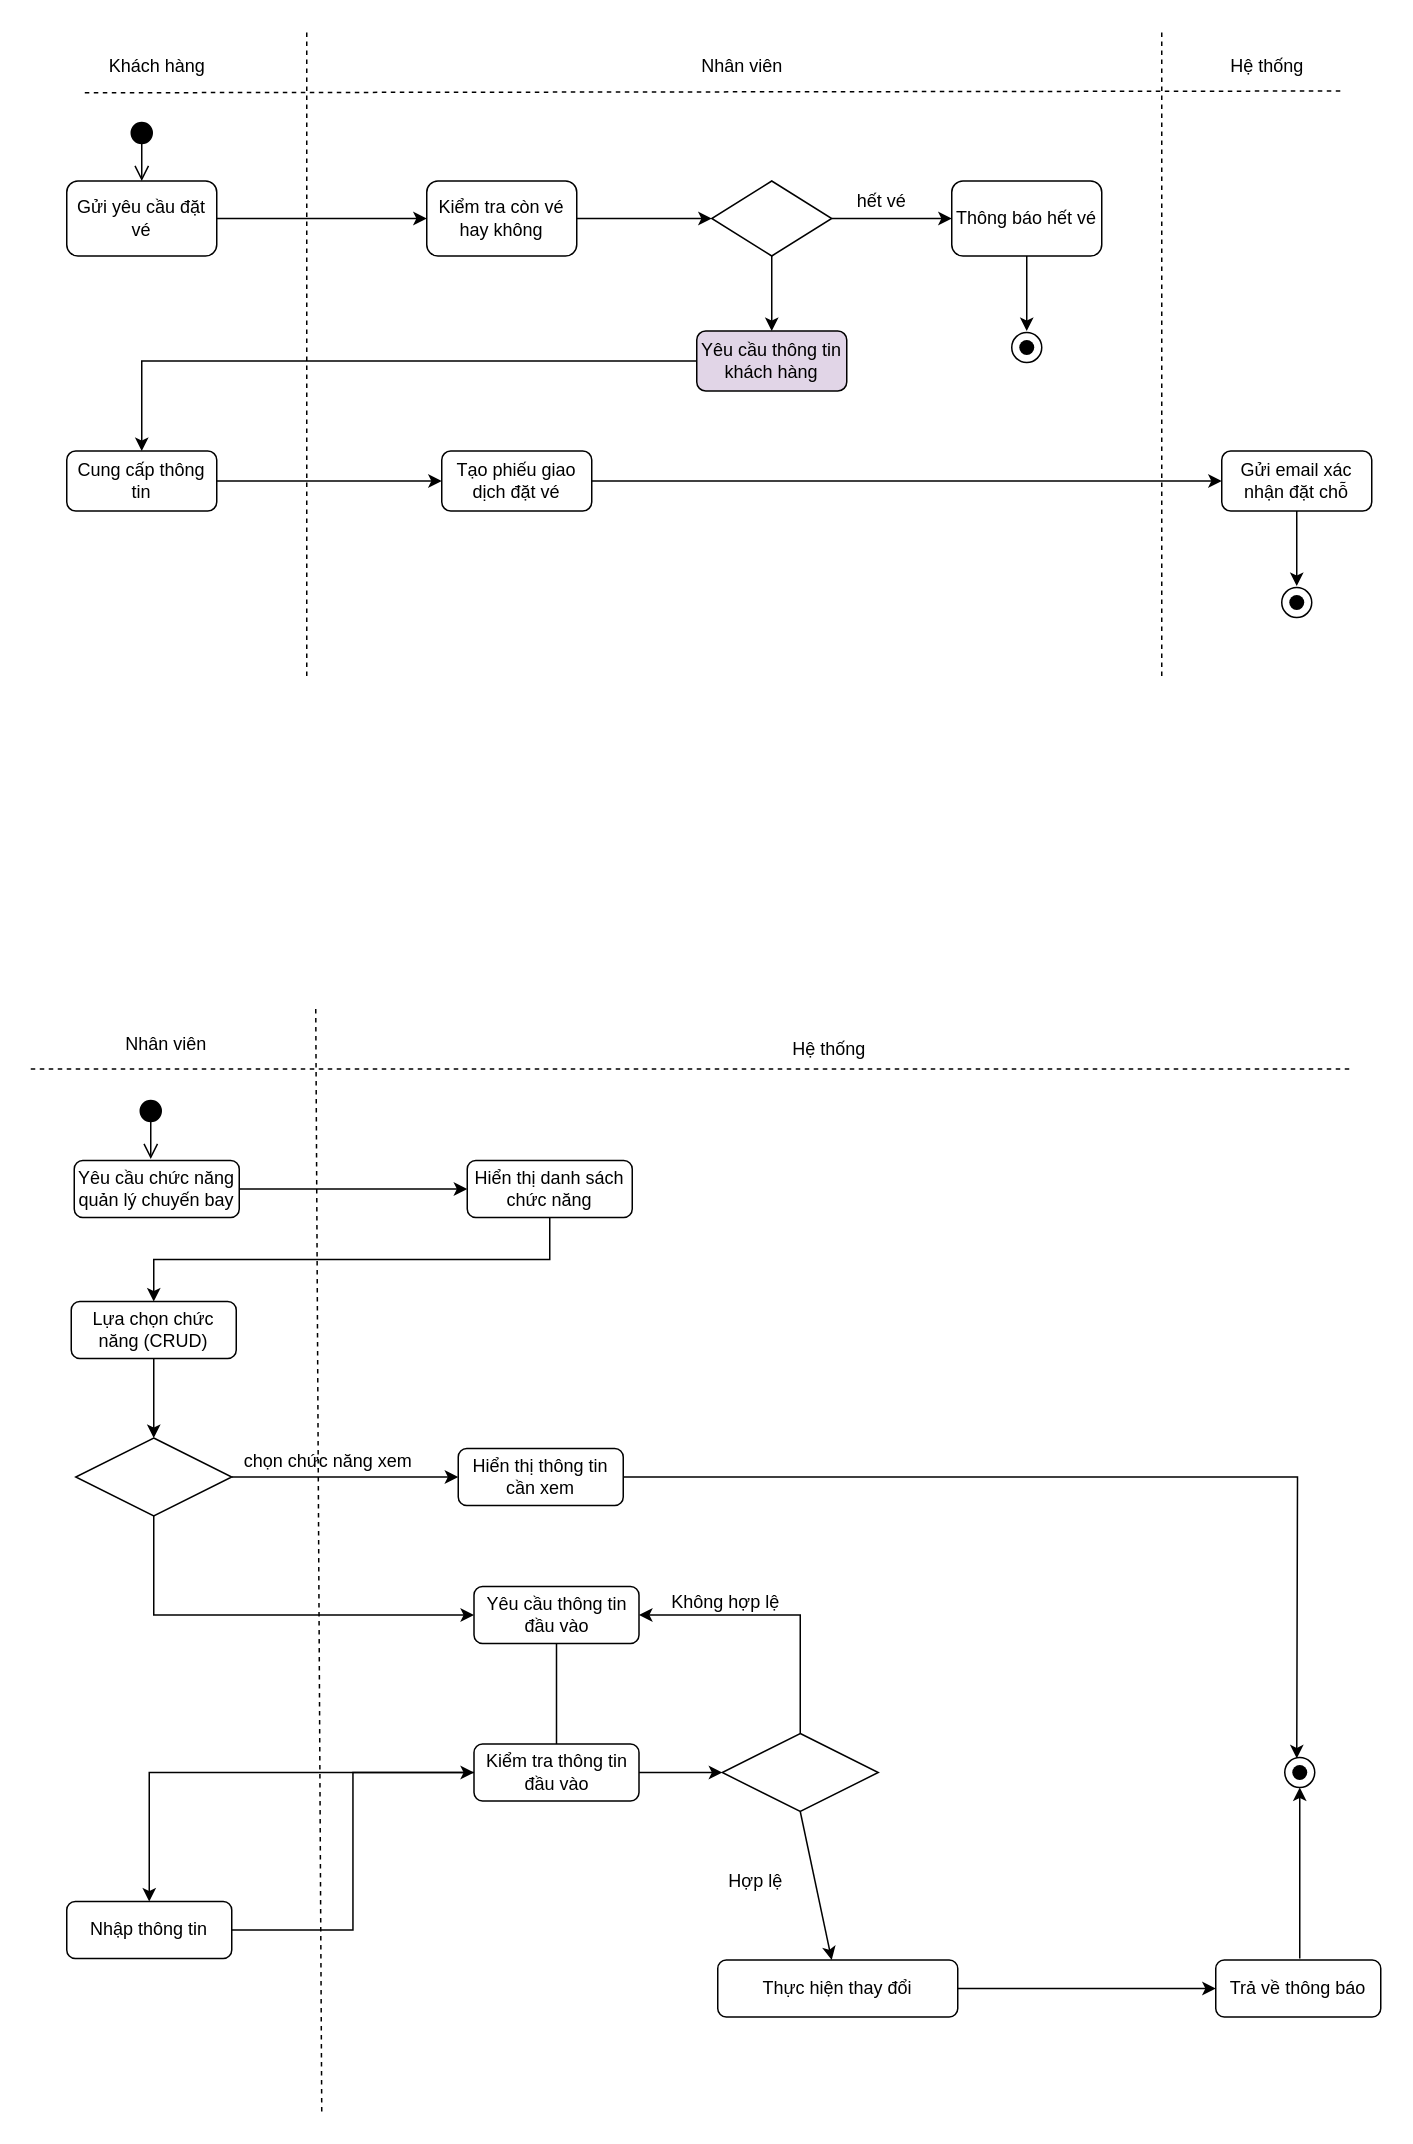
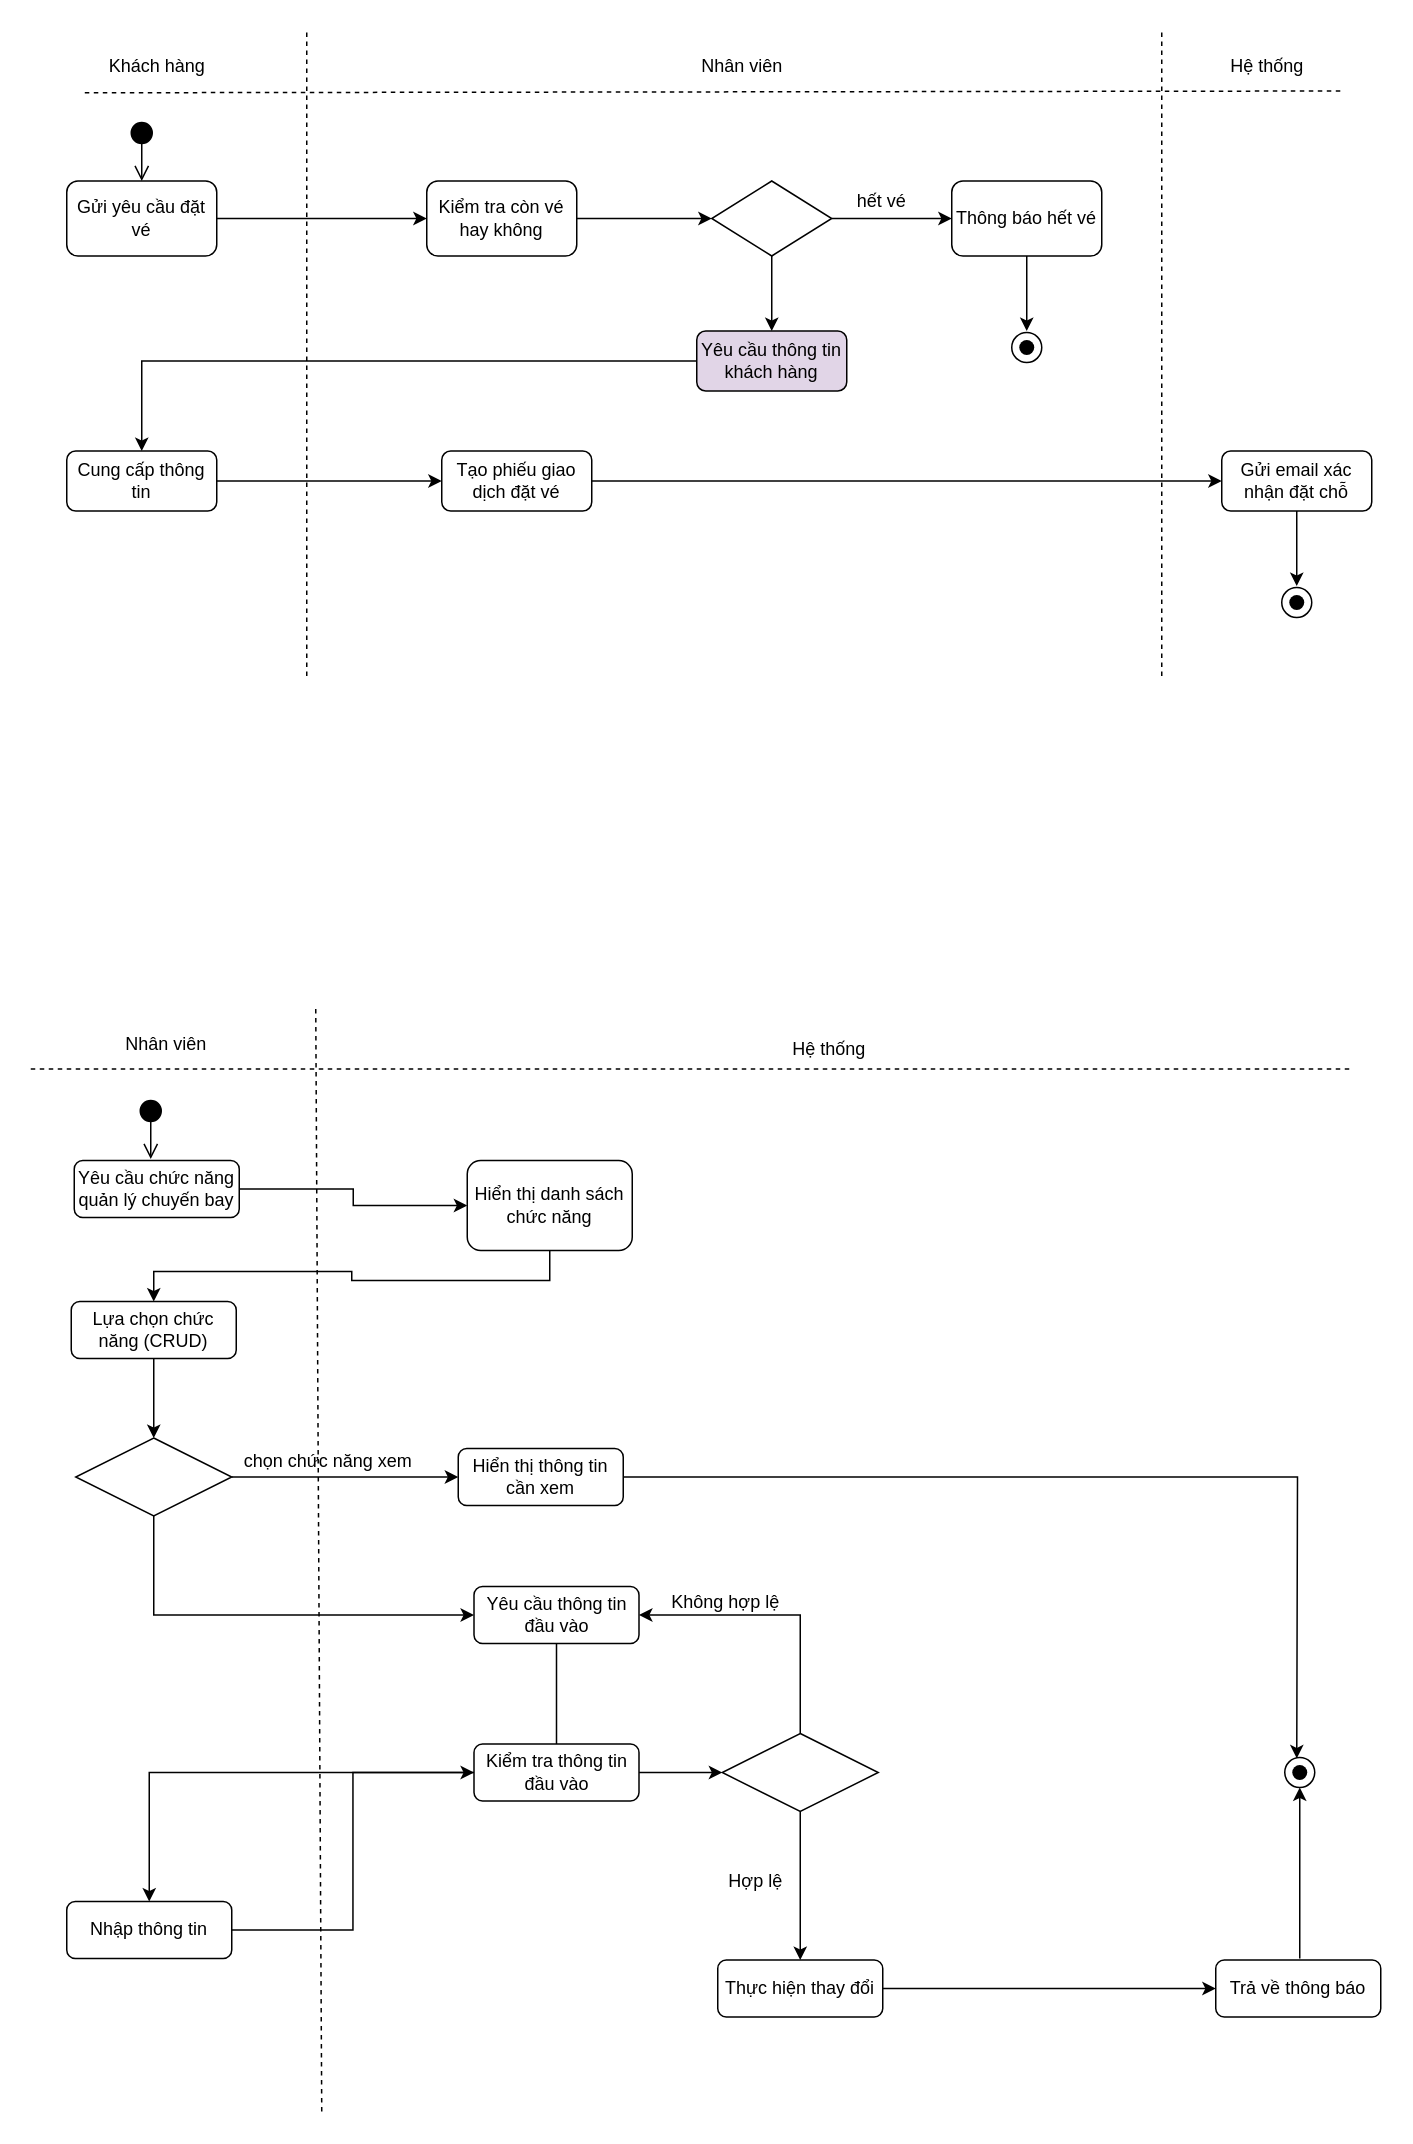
node "Hiển thị danh sách chức năng": size 165x57 -> 165x90
node "Thực hiện thay đổi": size 240x57 -> 165x57
